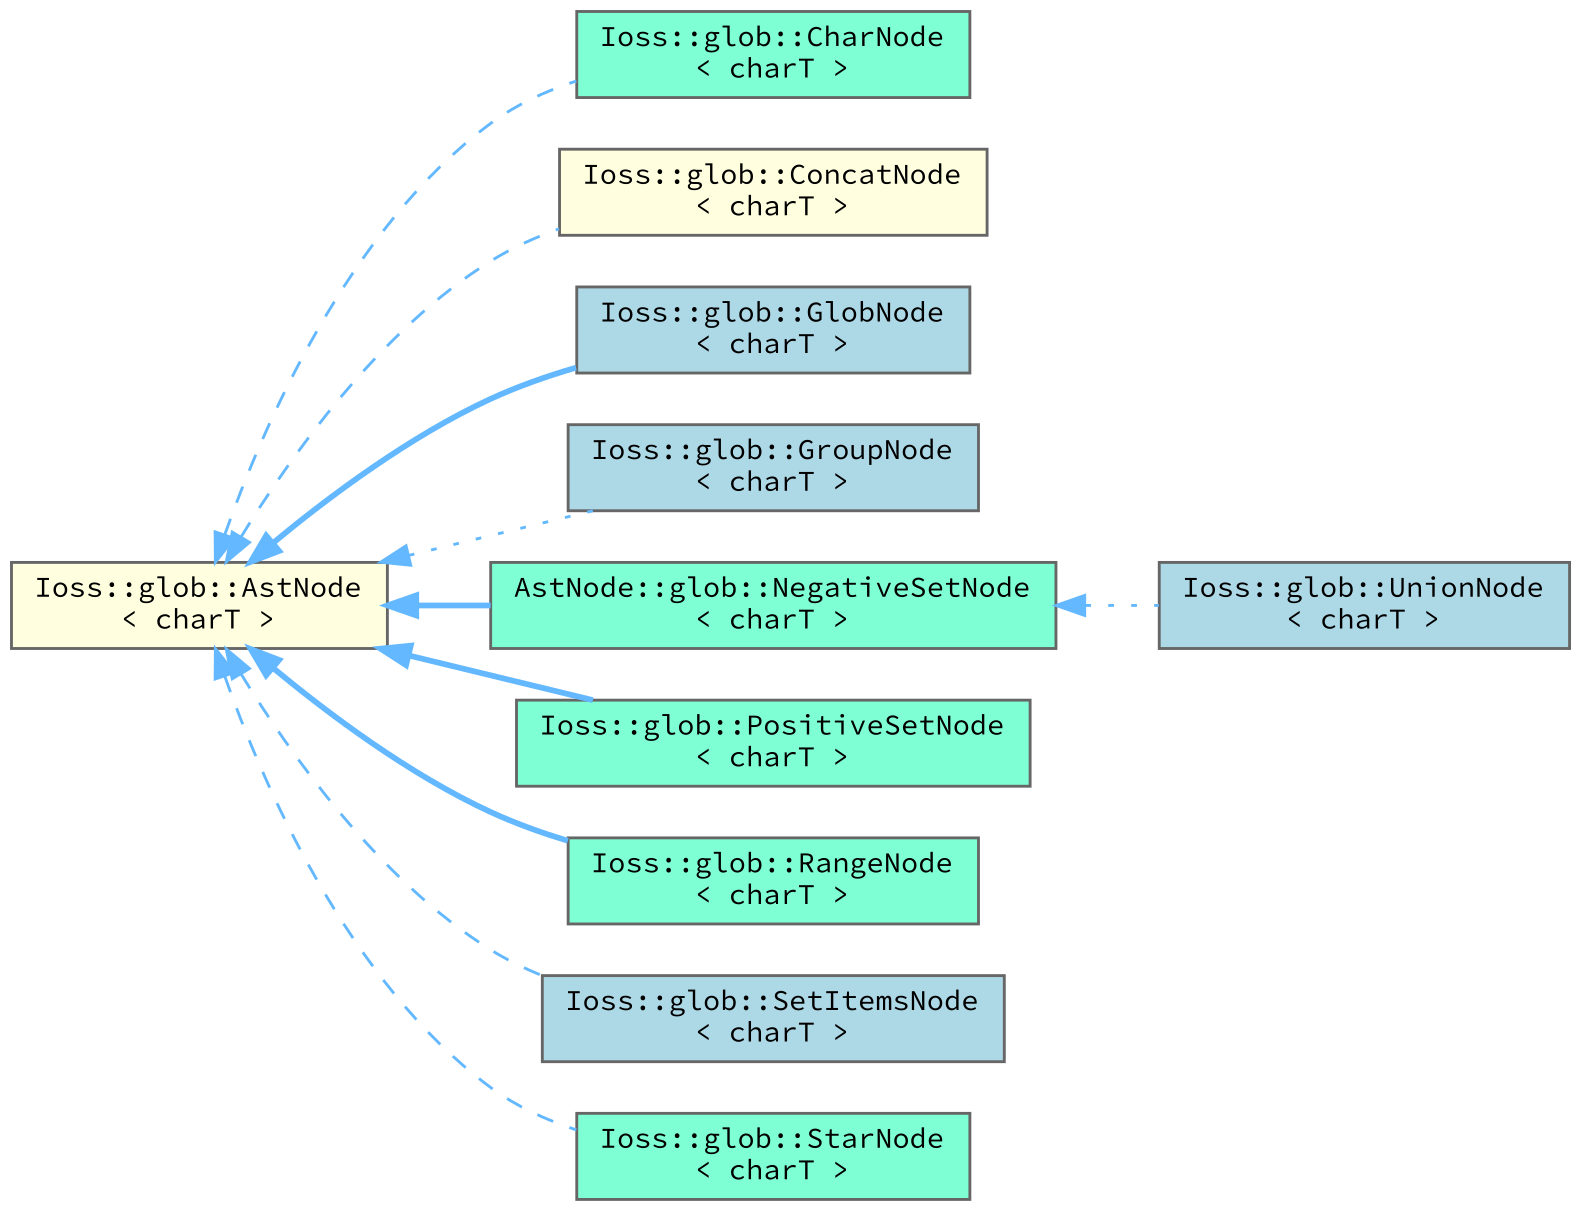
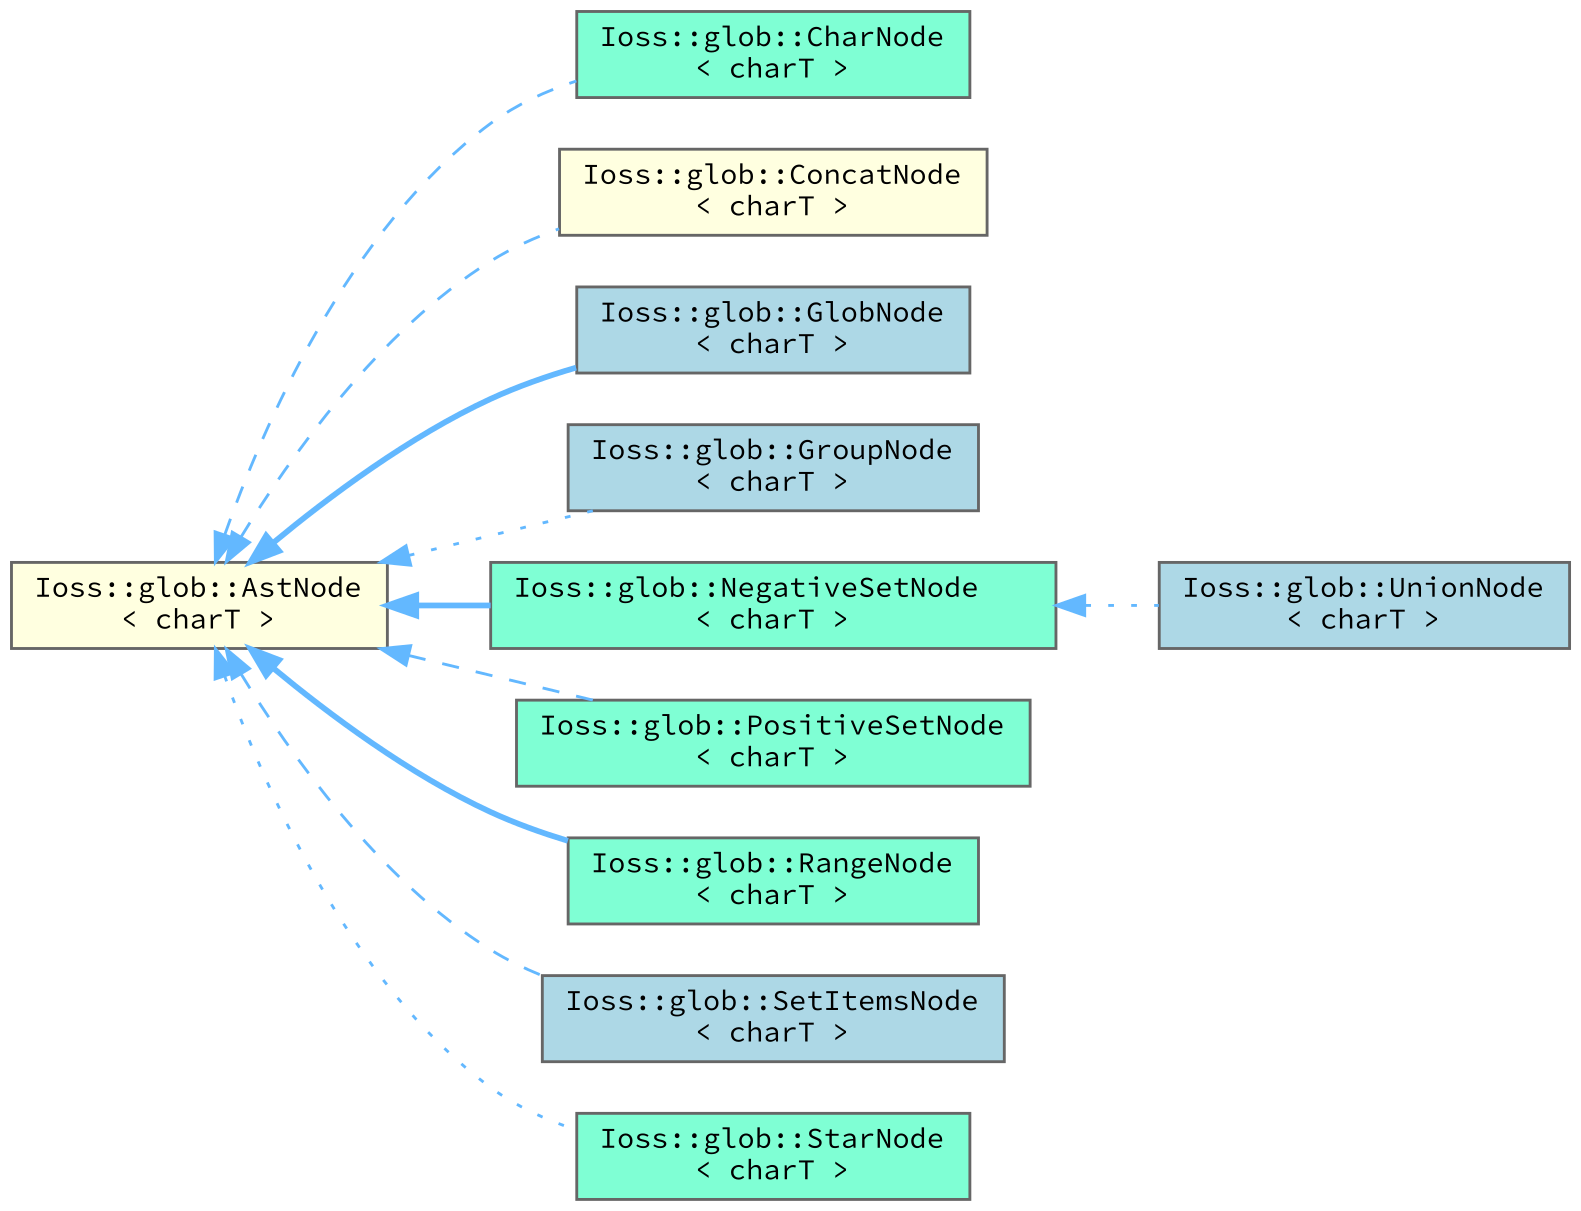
node "AstNode::glob::NegativeSetNode < charT >": label "AstNode::glob::NegativeSetNode < charT >" -> "Ioss::glob::NegativeSetNode < charT >"
edge "Ioss::glob::PositiveSetNode < charT >" -> "Ioss::glob::AstNode < charT >": style bold -> dashed
edge "Ioss::glob::StarNode < charT >" -> "Ioss::glob::AstNode < charT >": style dashed -> dotted
